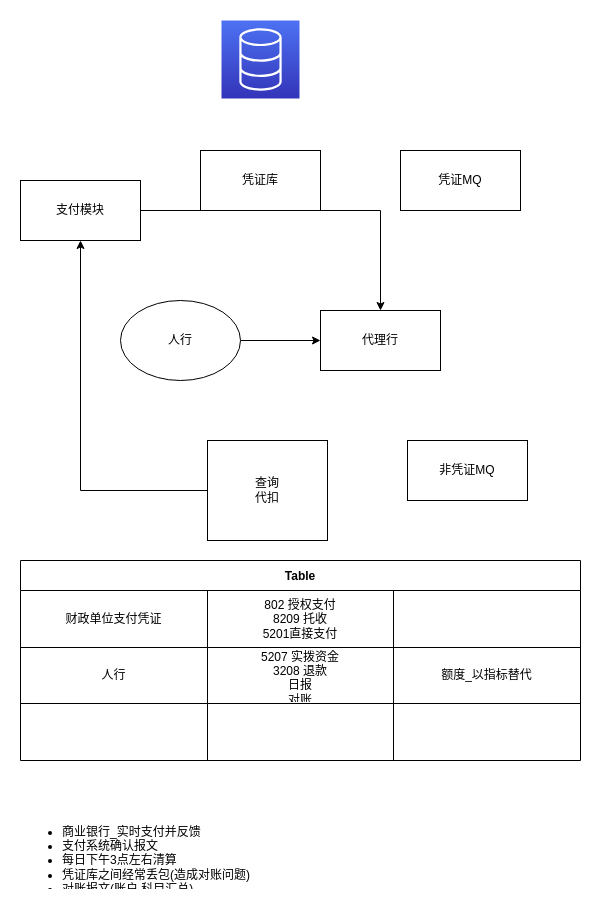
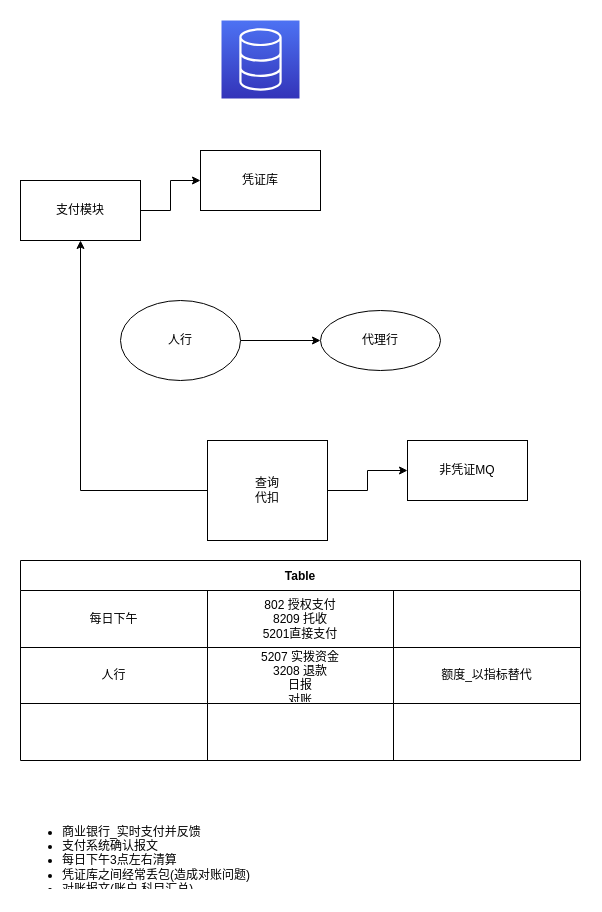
node "凭证MQ": removed
edge "支付模块" -> "代理行": now "支付模块" -> "凭证库"
node "代理行": shape rectangle -> ellipse
edge "查询 代扣" -> "非凭证MQ": added
node "财政单位支付凭证": label "财政单位支付凭证" -> "每日下午"
